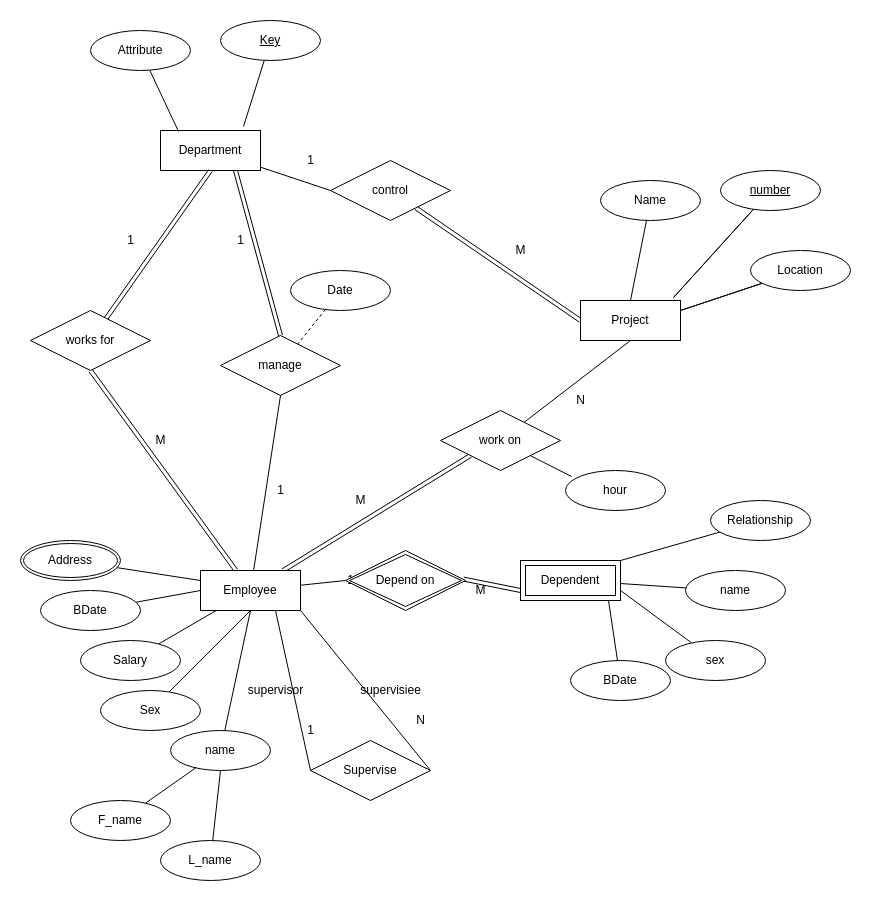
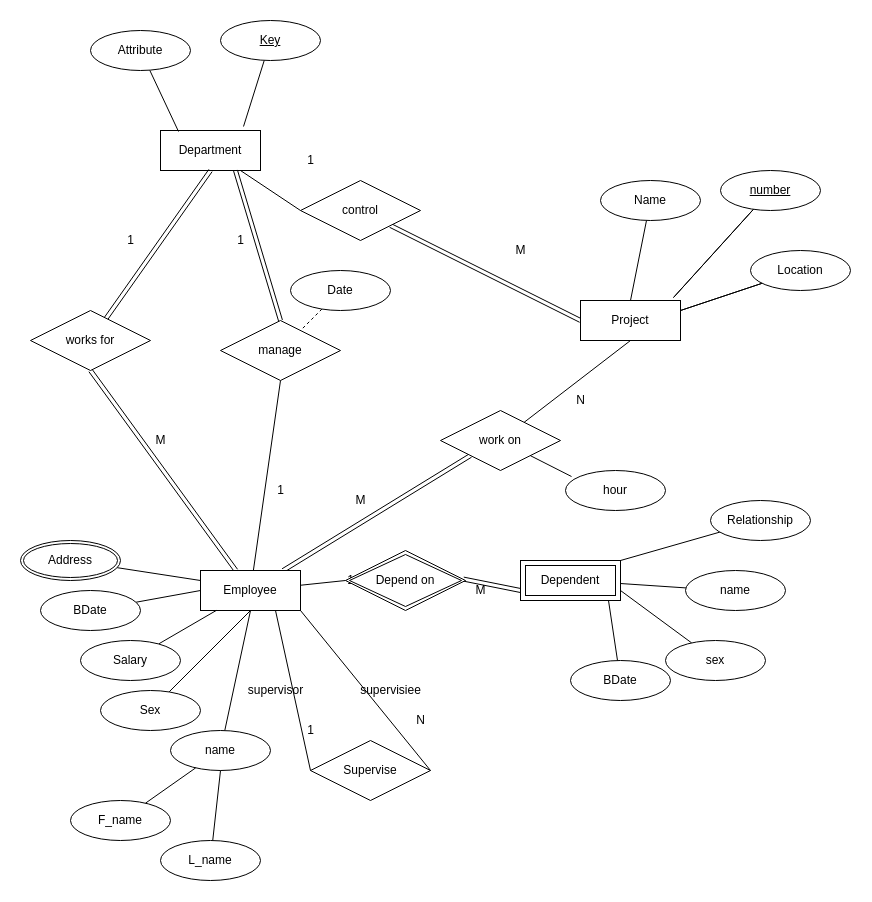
node "control": moved (391, 191) -> (361, 211)
node "manage": moved (281, 366) -> (281, 351)
